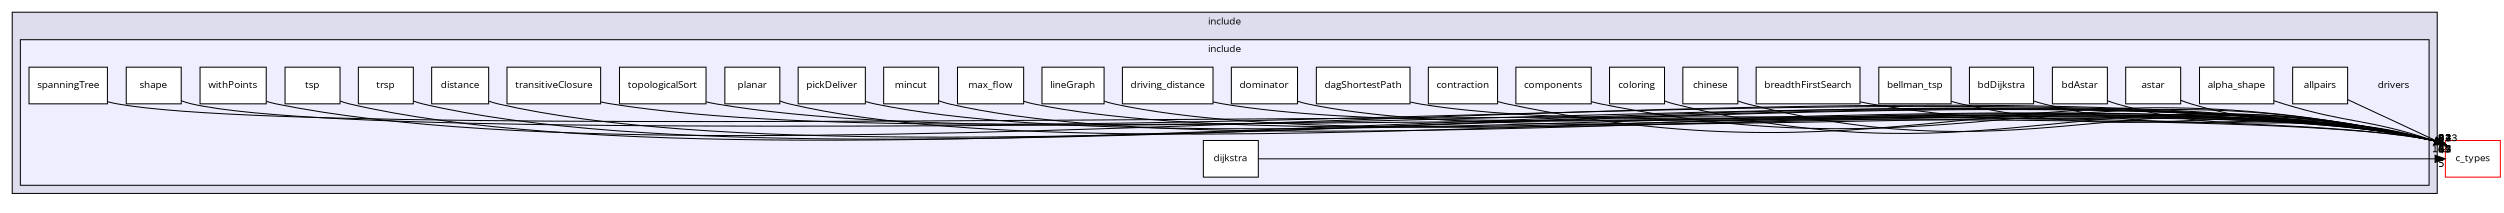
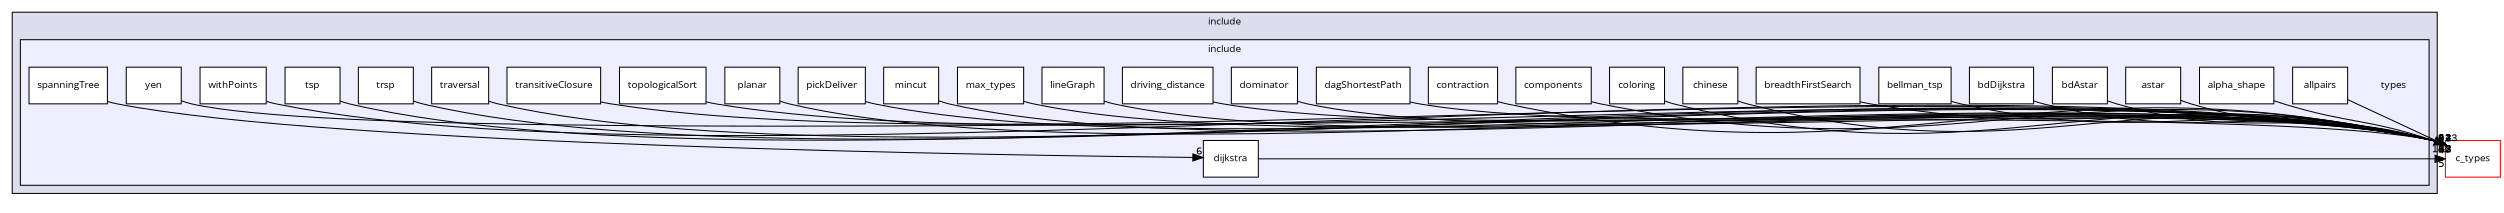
node "shape": label "shape" -> "yen"
node "distance": label "distance" -> "traversal"
node "max_flow": label "max_flow" -> "max_types"
node "drivers": label "drivers" -> "types"
edge "spanningTree" -> "c_types": now "spanningTree" -> "dijkstra"
